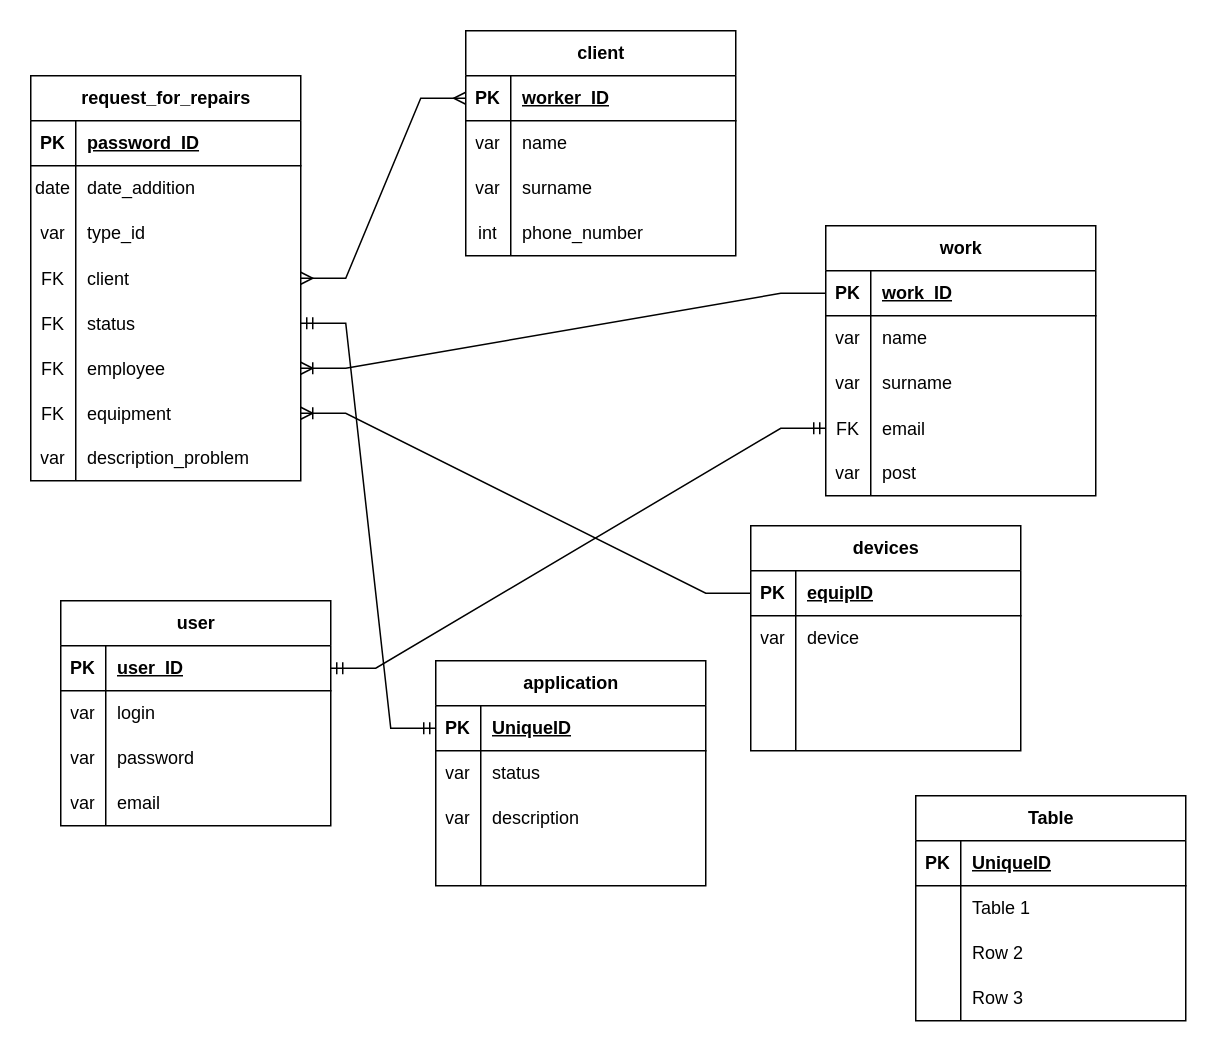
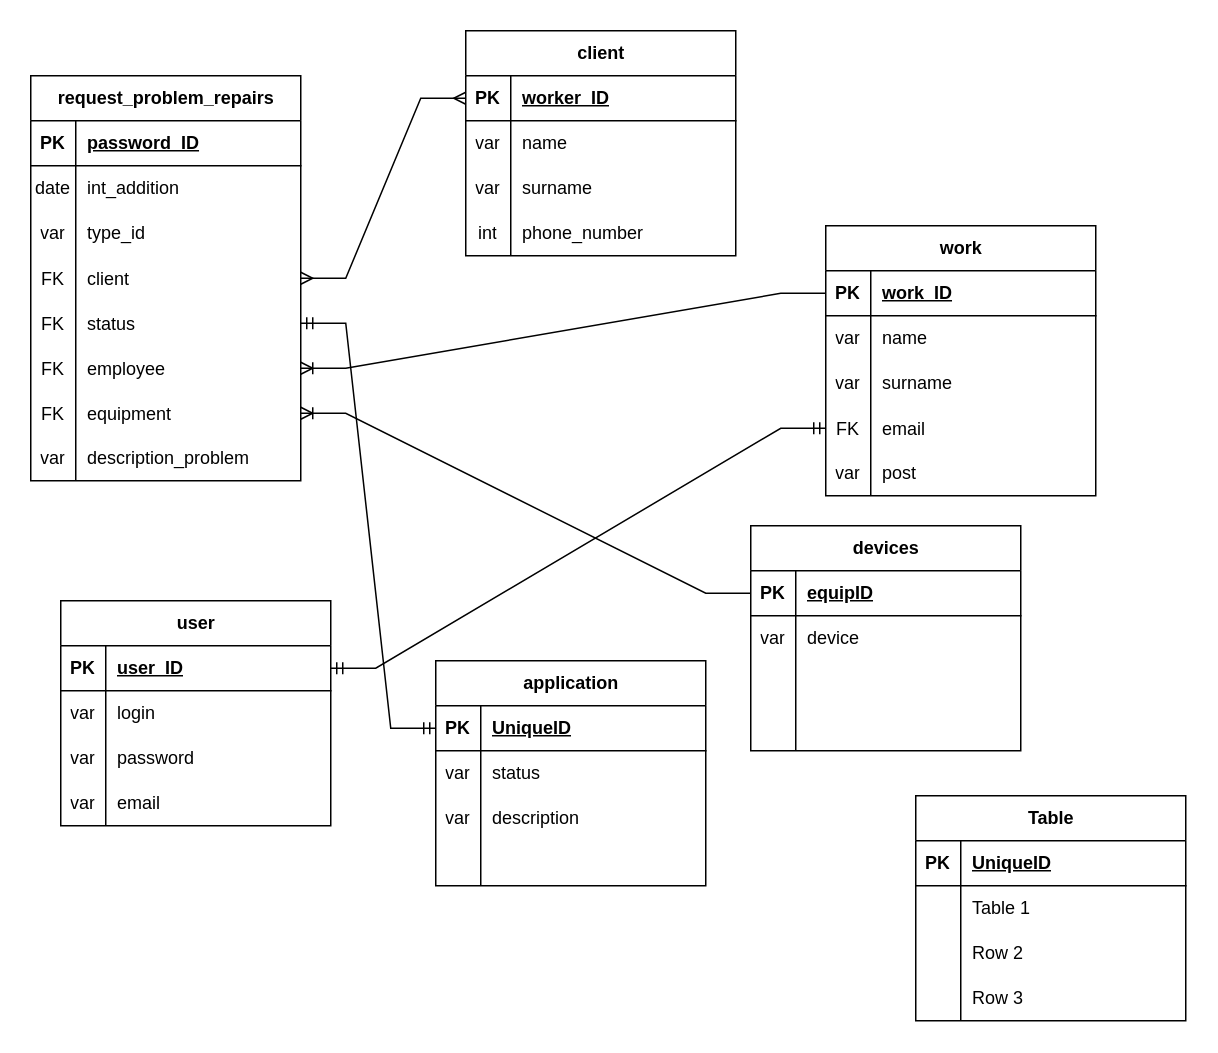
node "request_for_repairs": label "request_for_repairs" -> "request_problem_repairs"
node "date_addition": label "date_addition" -> "int_addition"
